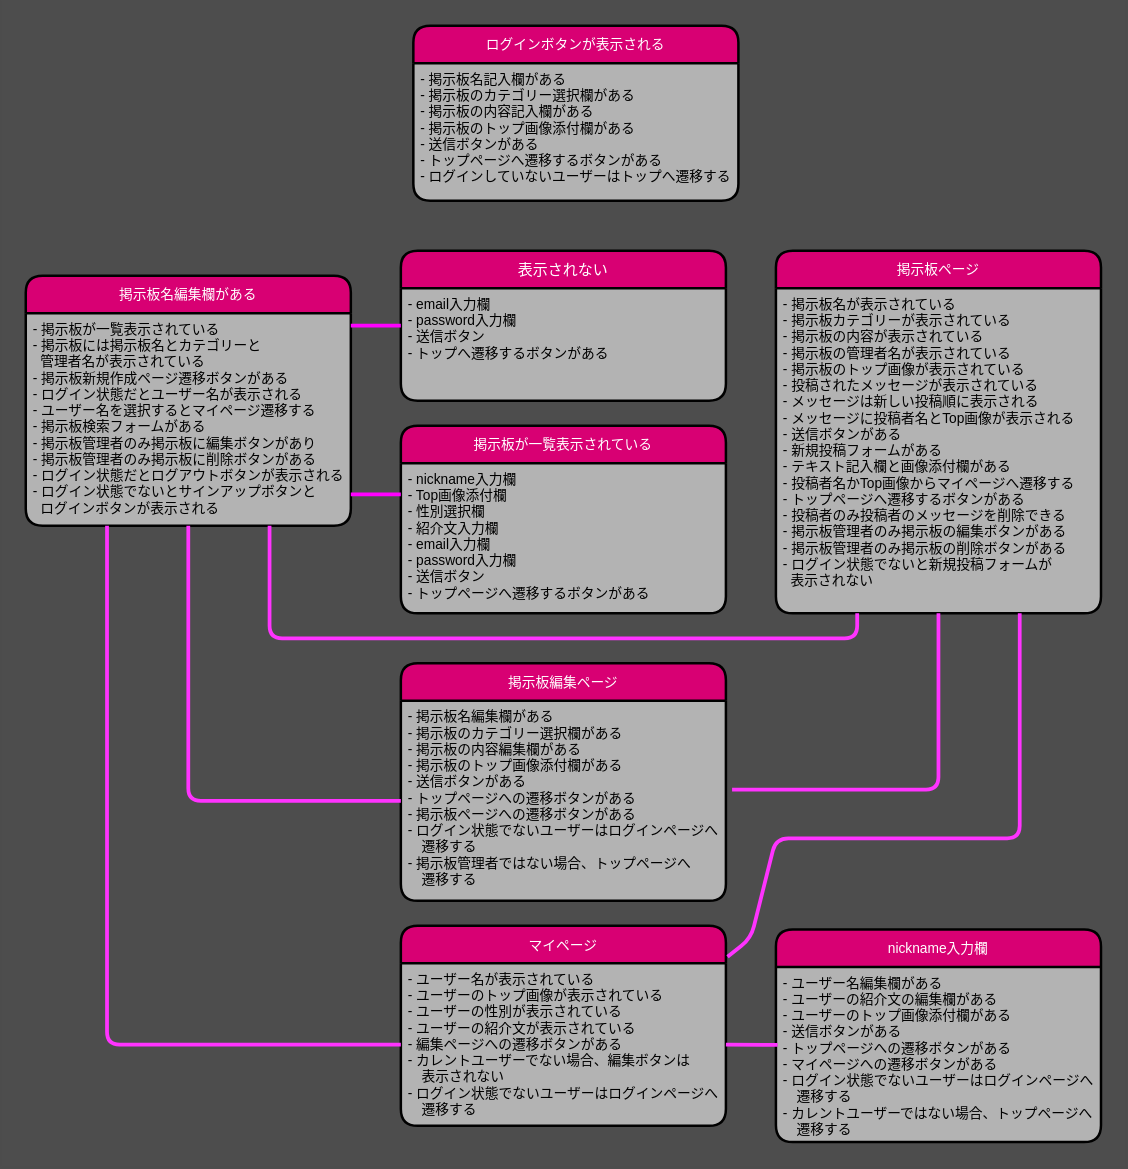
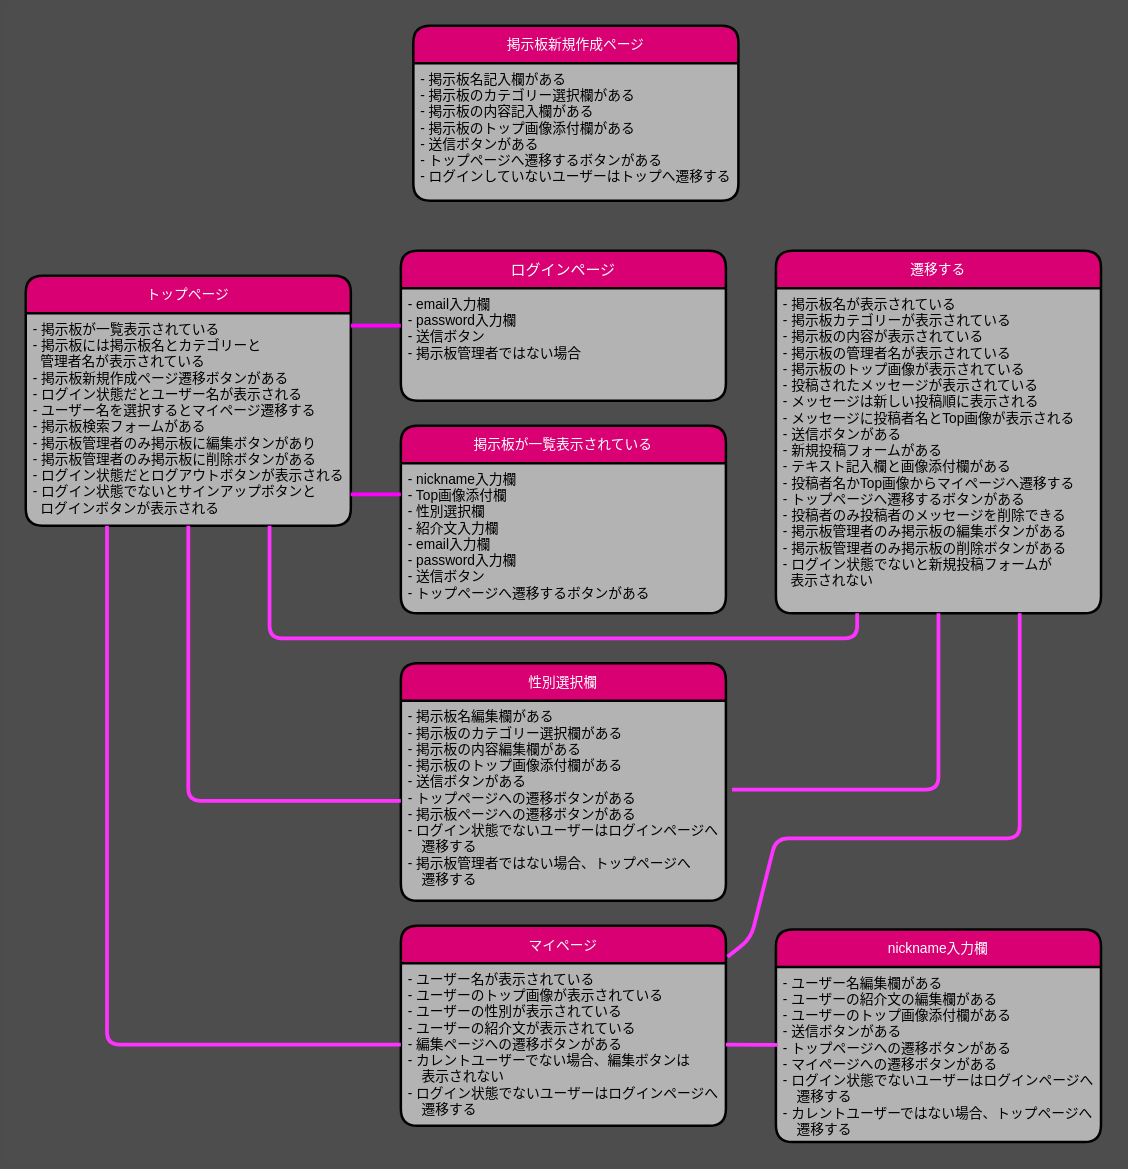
node "ログインボタンが表示される": label "ログインボタンが表示される" -> "掲示板新規作成ページ"
node "表示されない": label "表示されない" -> "ログインページ"
node "掲示板ページ": label "掲示板ページ" -> "遷移する"
node "掲示板名編集欄がある": label "掲示板名編集欄がある" -> "トップページ"
node "- email入力欄 - password入力欄 - 送信ボタン - トップへ遷移するボタンがある": label "- email入力欄 - password入力欄 - 送信ボタン - トップへ遷移するボタンがある" -> "- email入力欄 - password入力欄 - 送信ボタン - 掲示板管理者ではない場合"
node "掲示板編集ページ": label "掲示板編集ページ" -> "性別選択欄"
